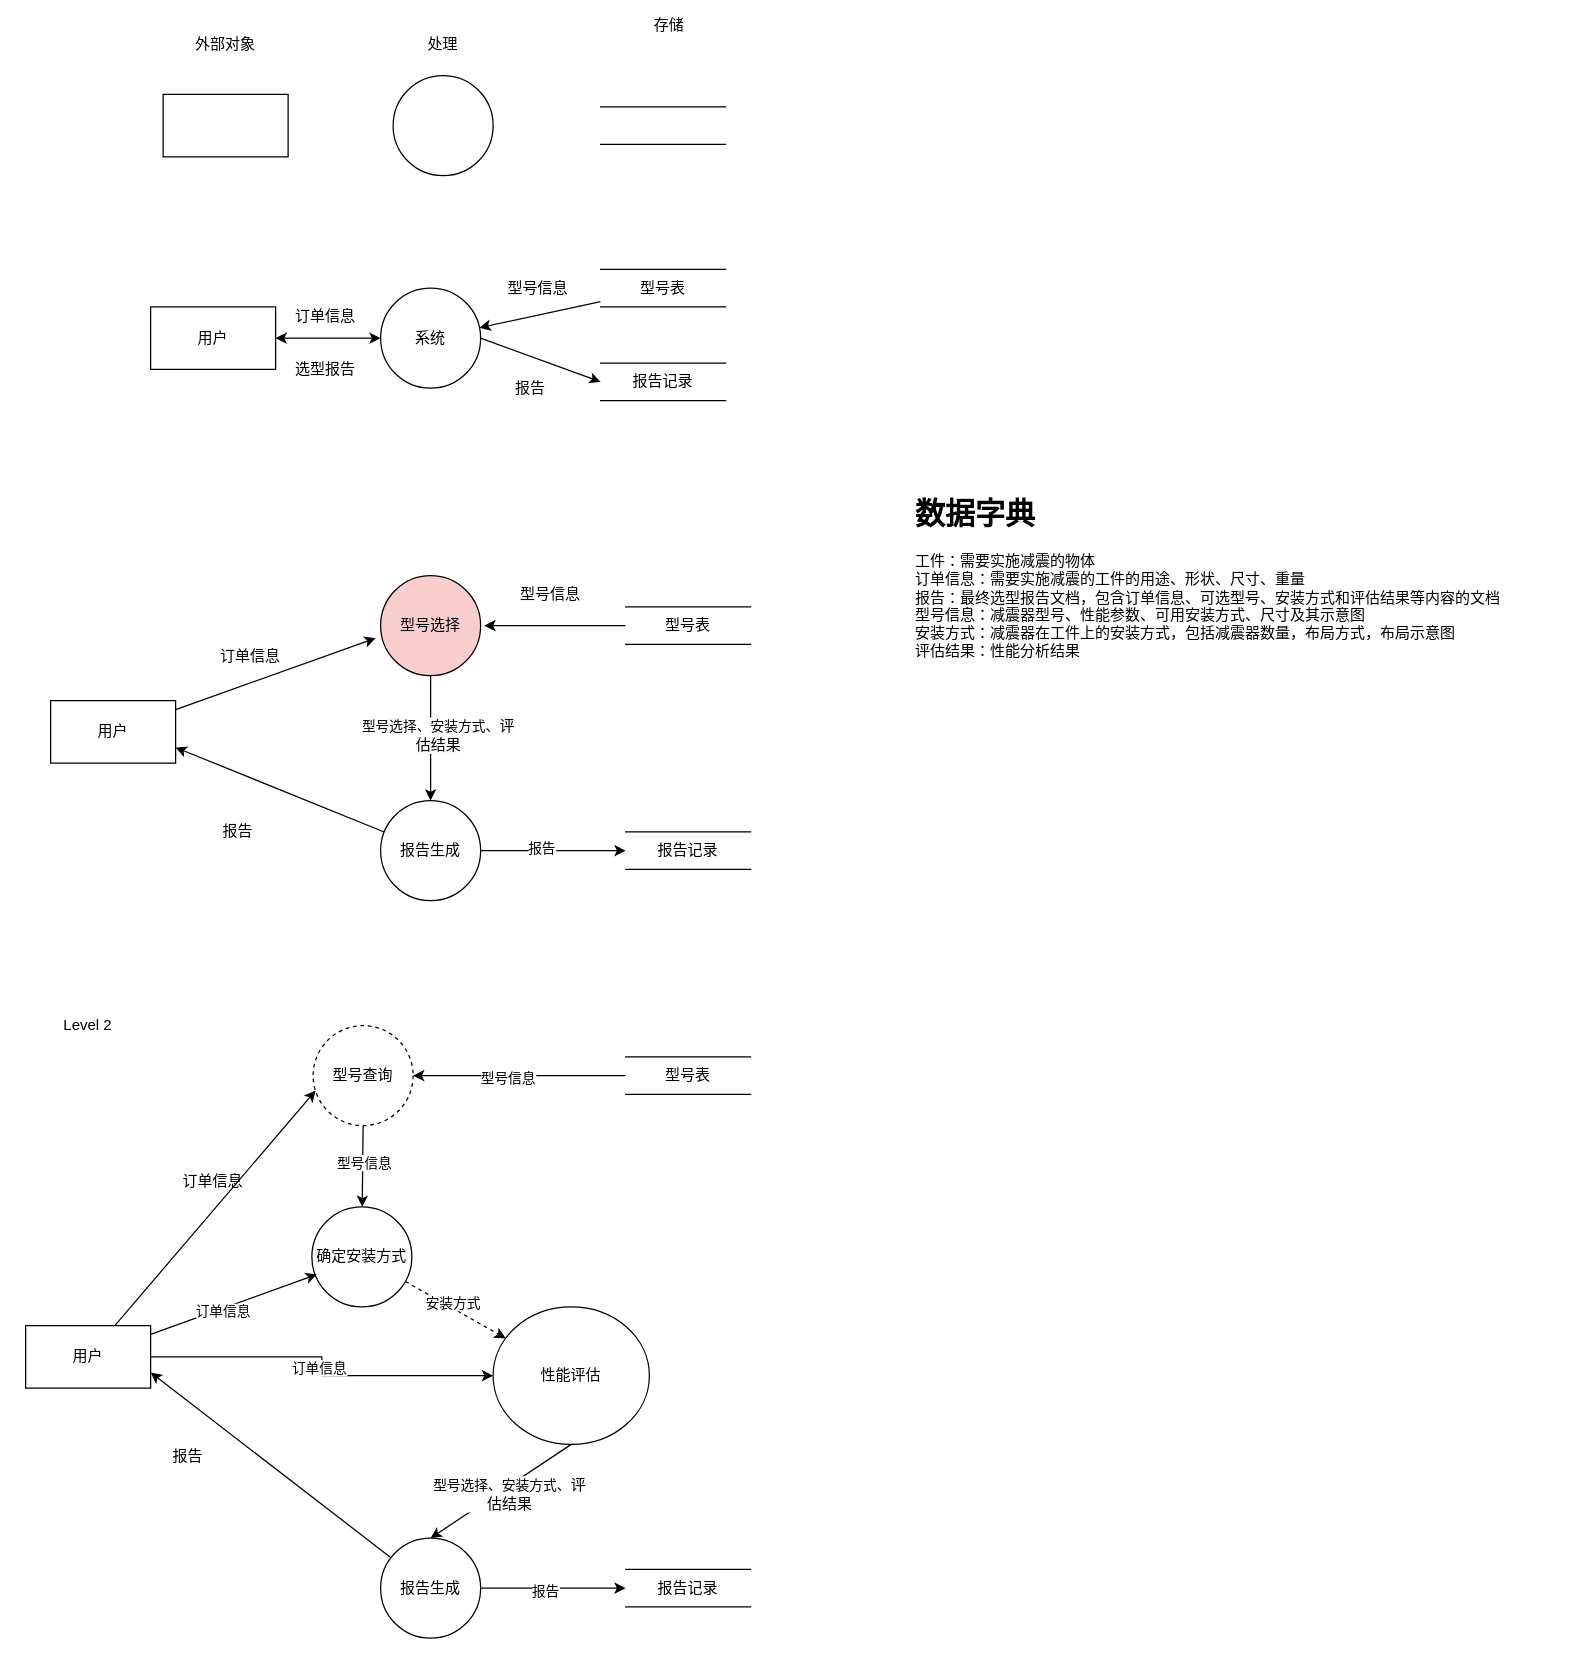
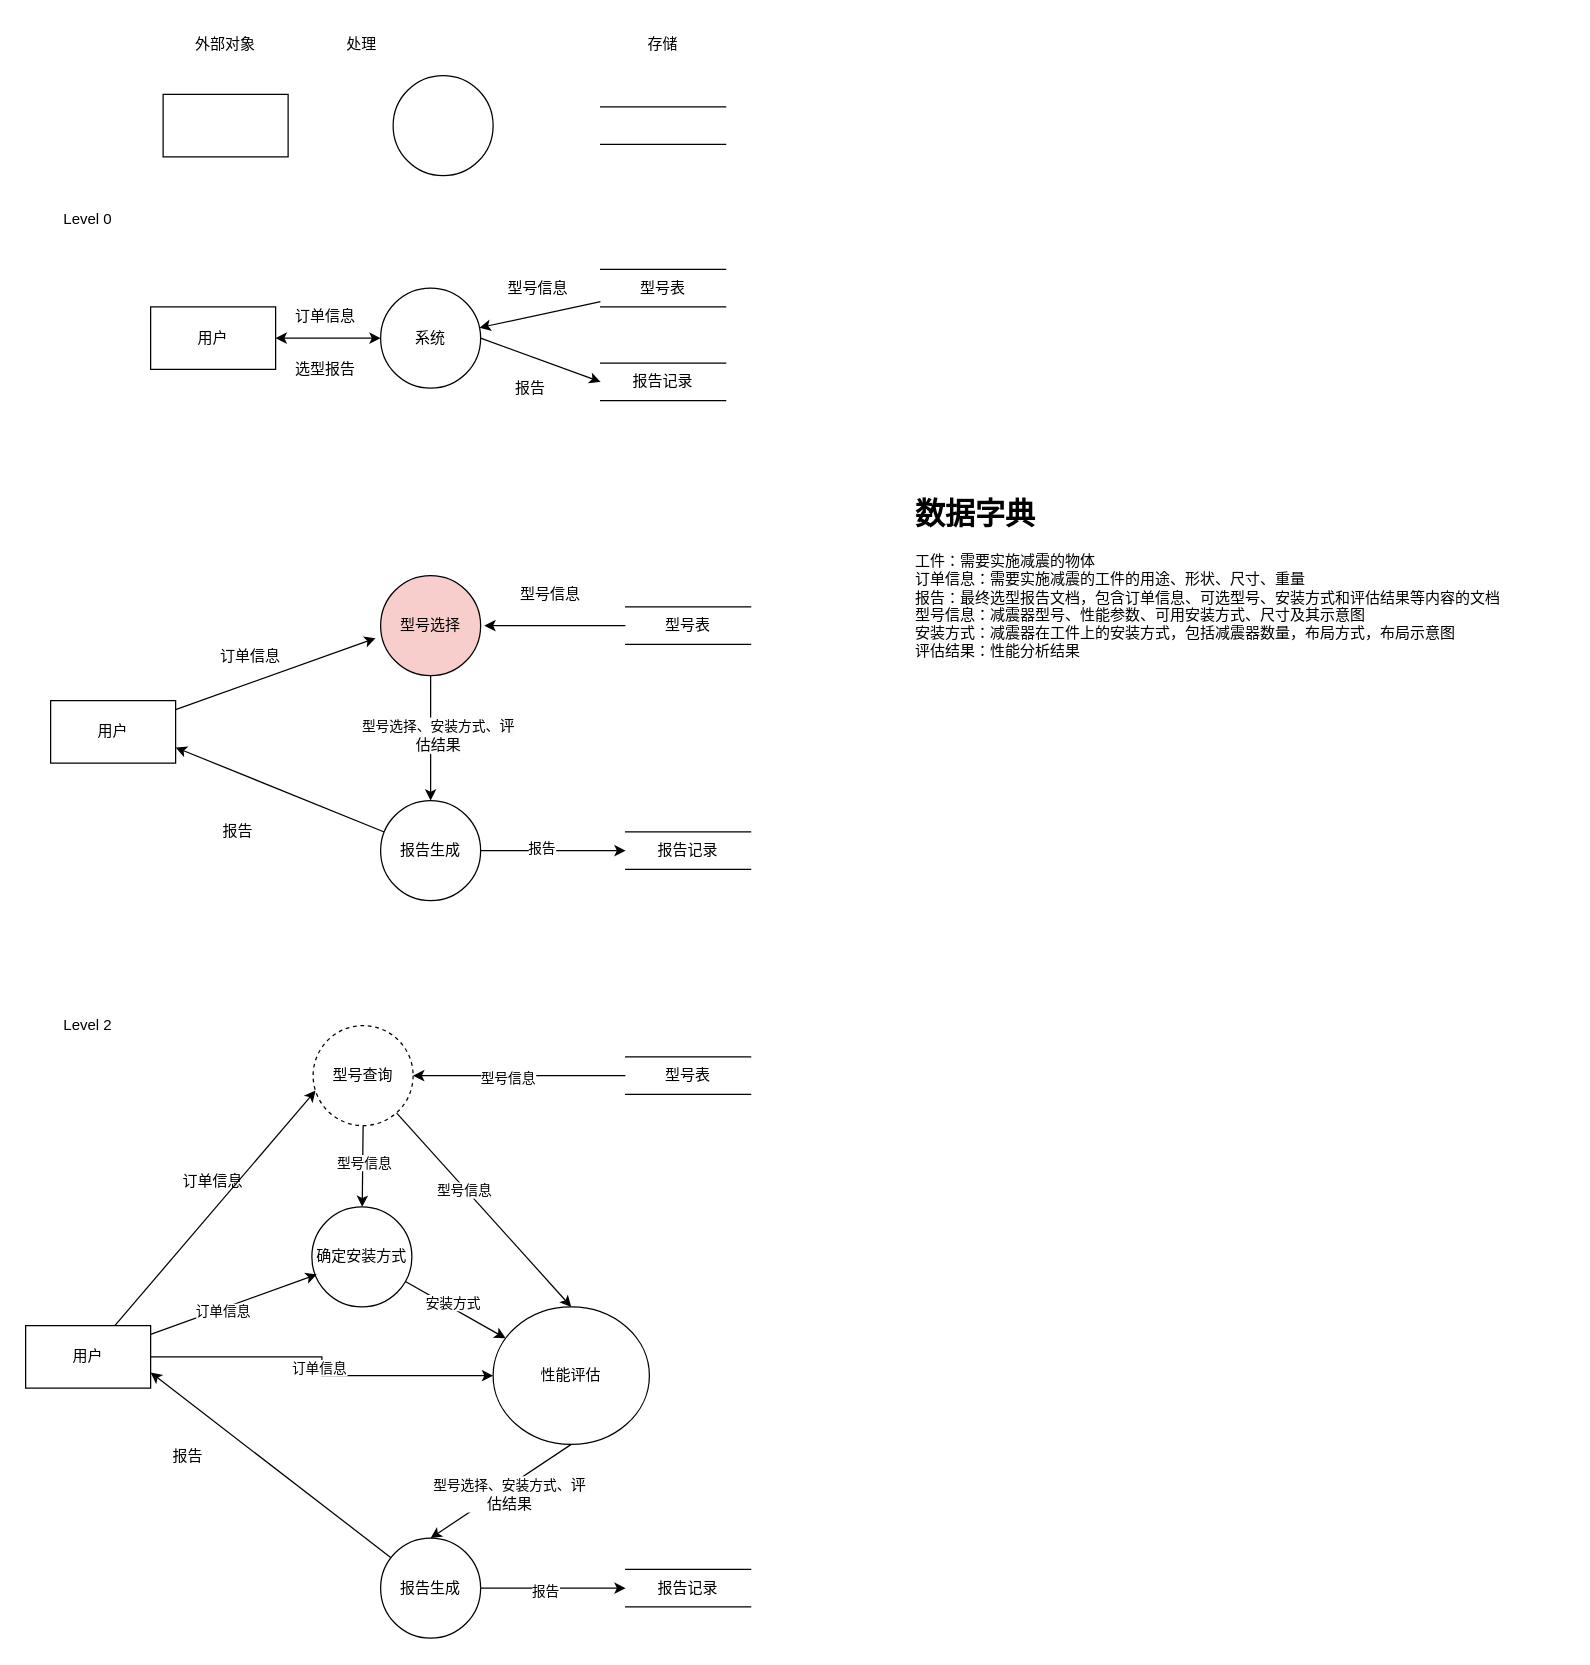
node "存储": moved (669, 26) -> (663, 44)
node "处理": moved (443, 44) -> (362, 44)
node "Level 0": added
edge "型号查询" -> "性能评估": added, label "型号信息"
edge "确定安装方式" -> "性能评估": style dashed -> solid
